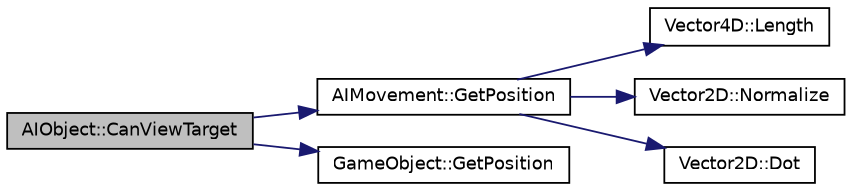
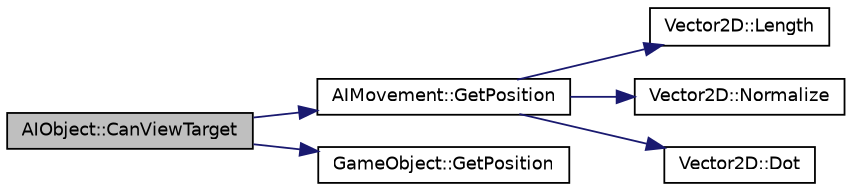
node "Vector4D::Length": label "Vector4D::Length" -> "Vector2D::Length"
